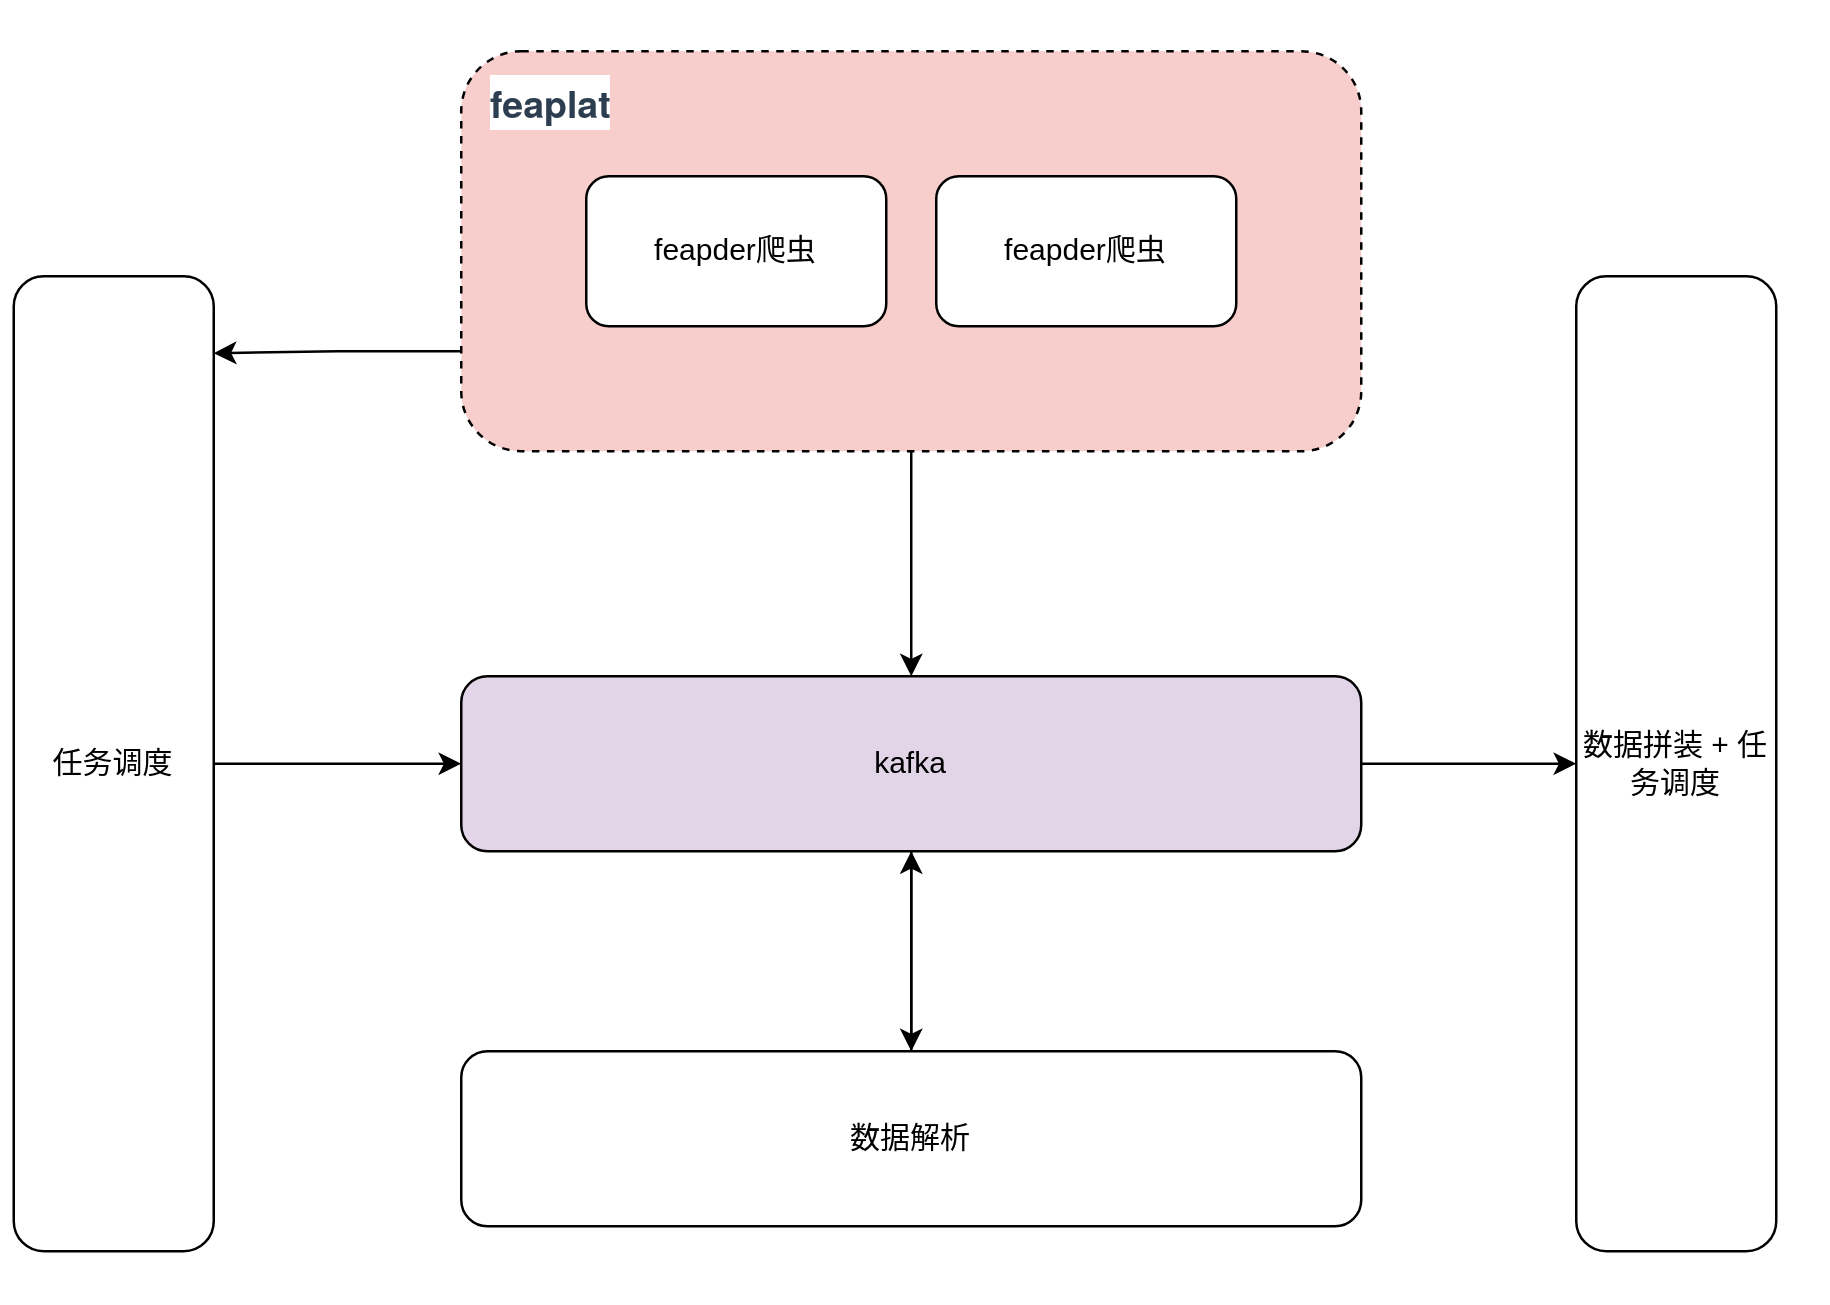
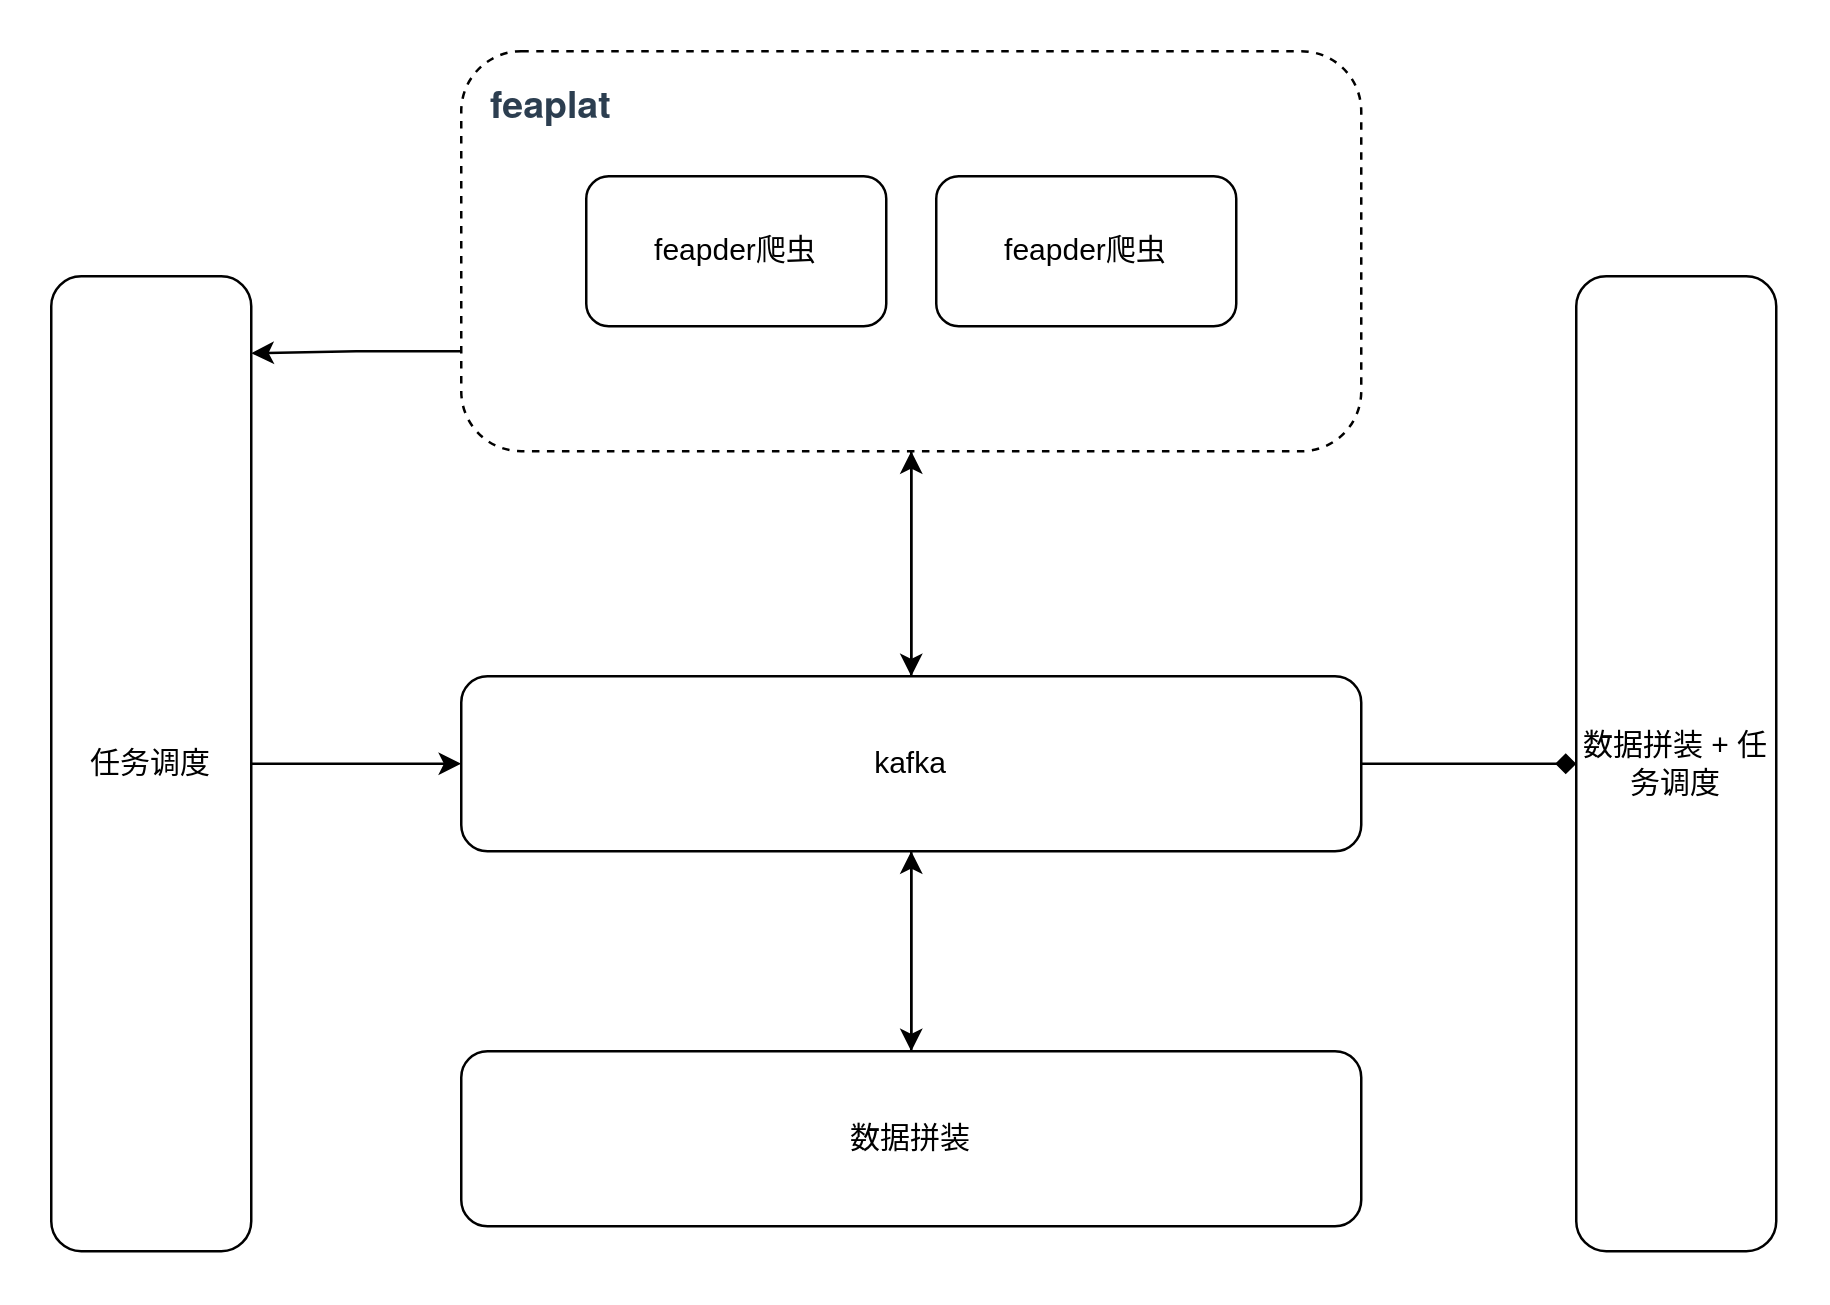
node "feaplat": fillcolor #f8cecc -> #ffffff
edge "kafka" -> "feaplat": added
node "任务调度": moved (114, 764) -> (151, 764)
node "kafka": fillcolor #e1d5e7 -> #ffffff
edge "kafka" -> "数据拼装 + 任务调度": arrowhead classic -> diamond
node "数据解析": label "数据解析" -> "数据拼装"
